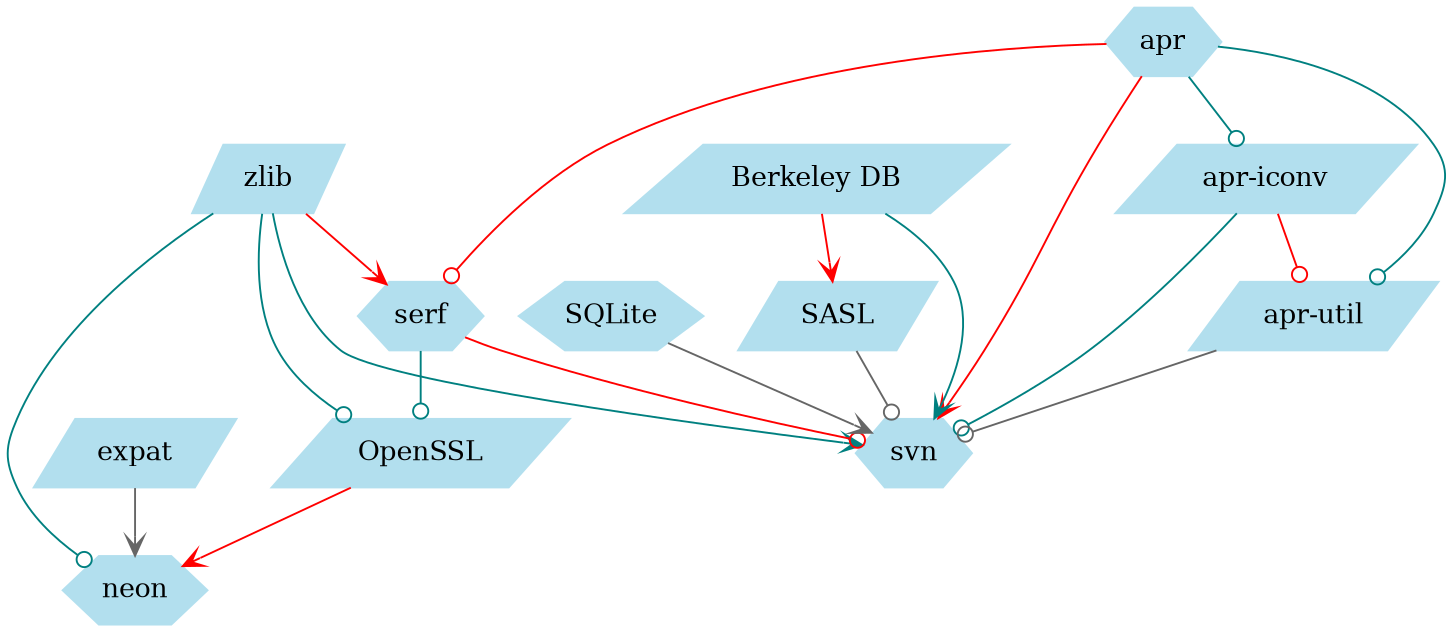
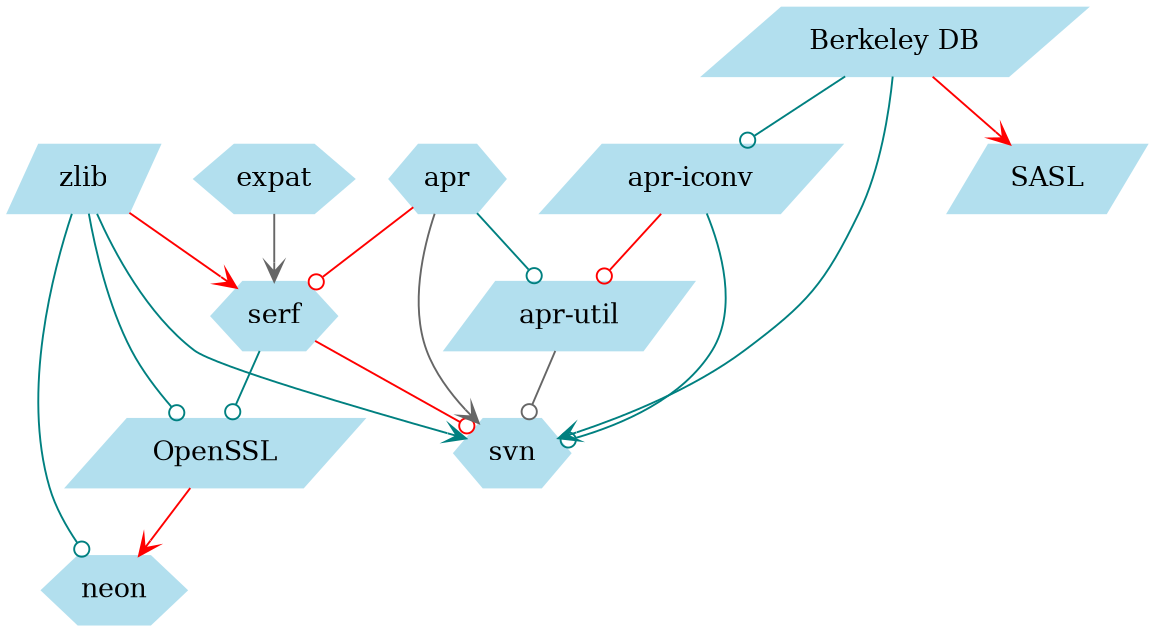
edge "apr" -> "apr-iconv": now "Berkeley DB" -> "apr-iconv"
edge "apr" -> "svn": color red -> gray40
node "SQLite": removed
edge "SASL" -> "svn": removed
node "expat": shape parallelogram -> hexagon
edge "expat" -> "neon": now "expat" -> "serf"
